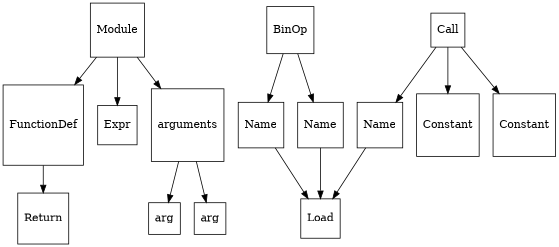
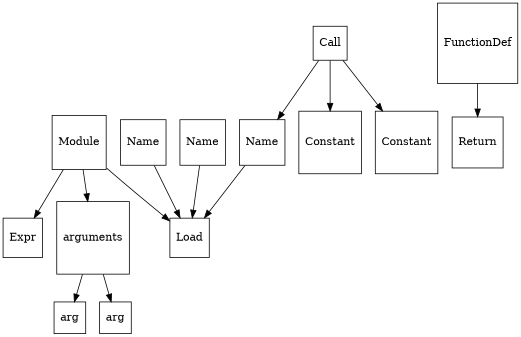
node "BinOp": removed
edge "Module" -> "FunctionDef": now "Module" -> "Load"
